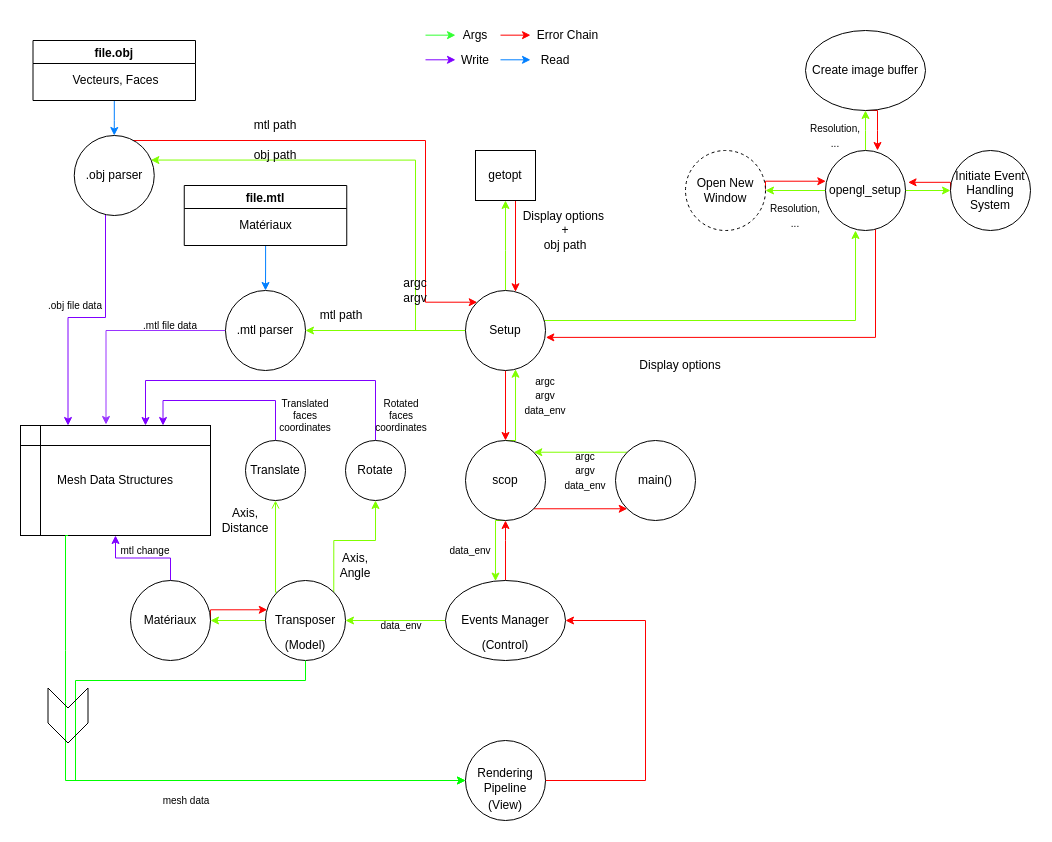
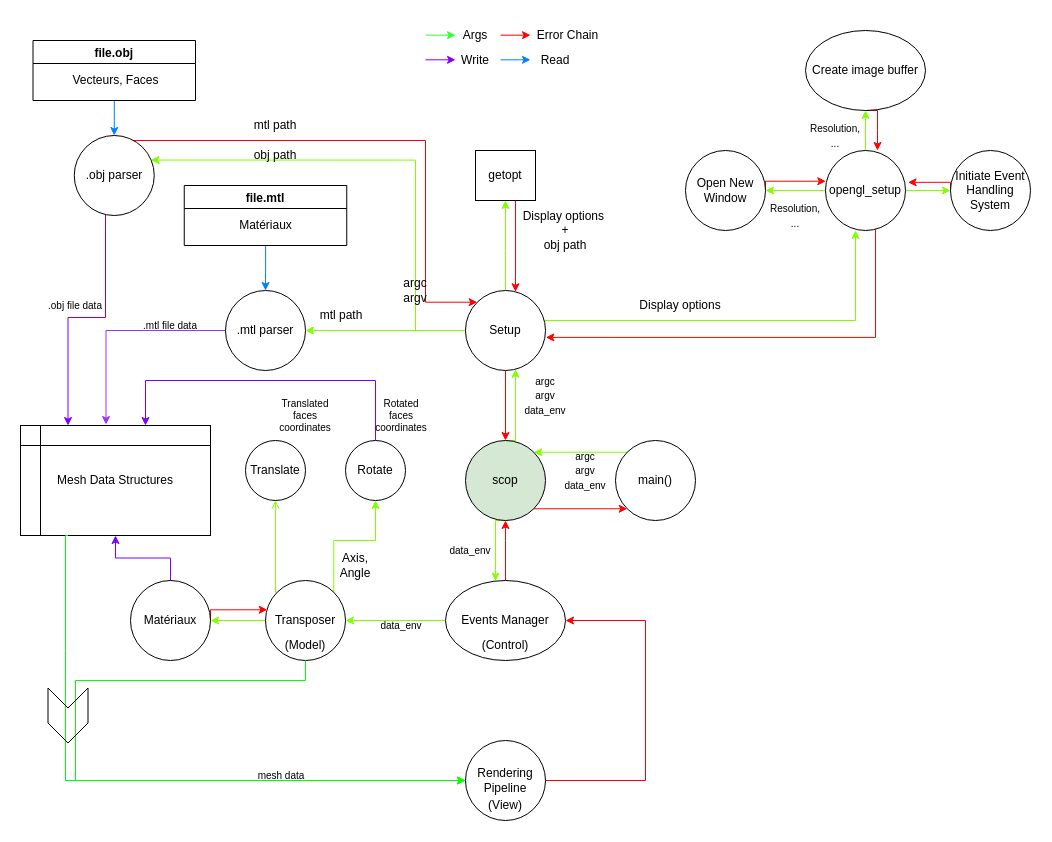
node "Open New Window": style dashed -> solid
node "Display options": moved (681, 366) -> (681, 306)
edge "Translate" -> "Mesh Data Structures": removed
node "scop": fillcolor #ffffff -> #d5e8d4
node "Axis, Distance": removed
node "mtl change": removed
node "mesh data": moved (187, 801) -> (282, 776)
